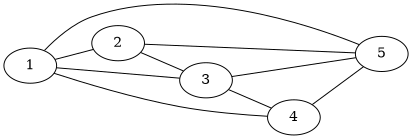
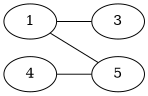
node "2": removed
edge "5" -- "3": removed
edge "3" -- "4": removed
edge "1" -- "4": removed
